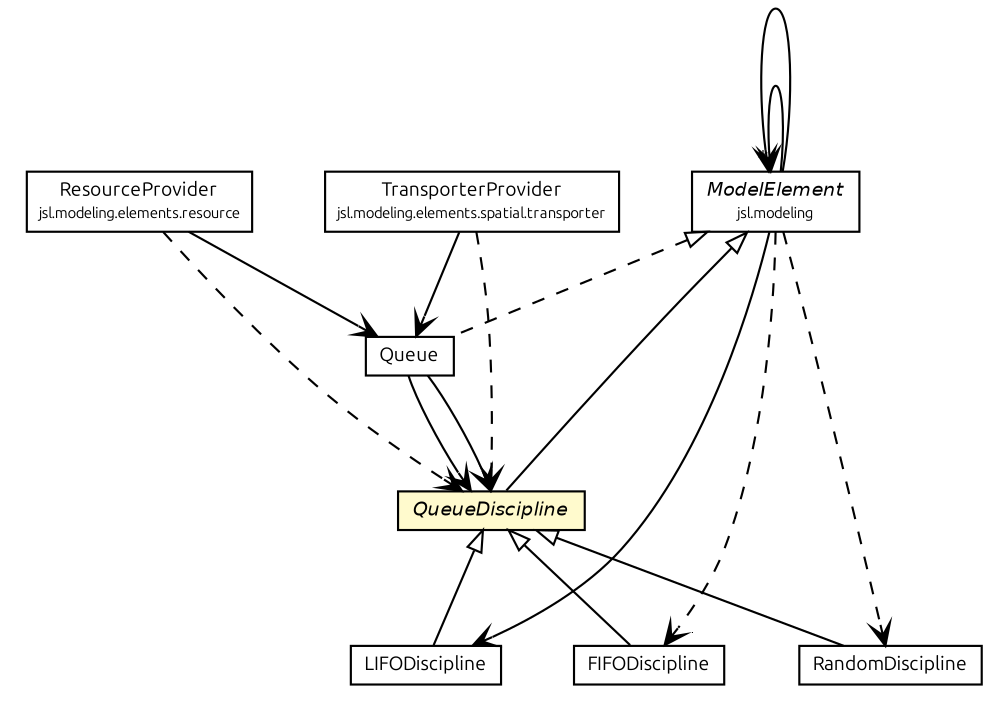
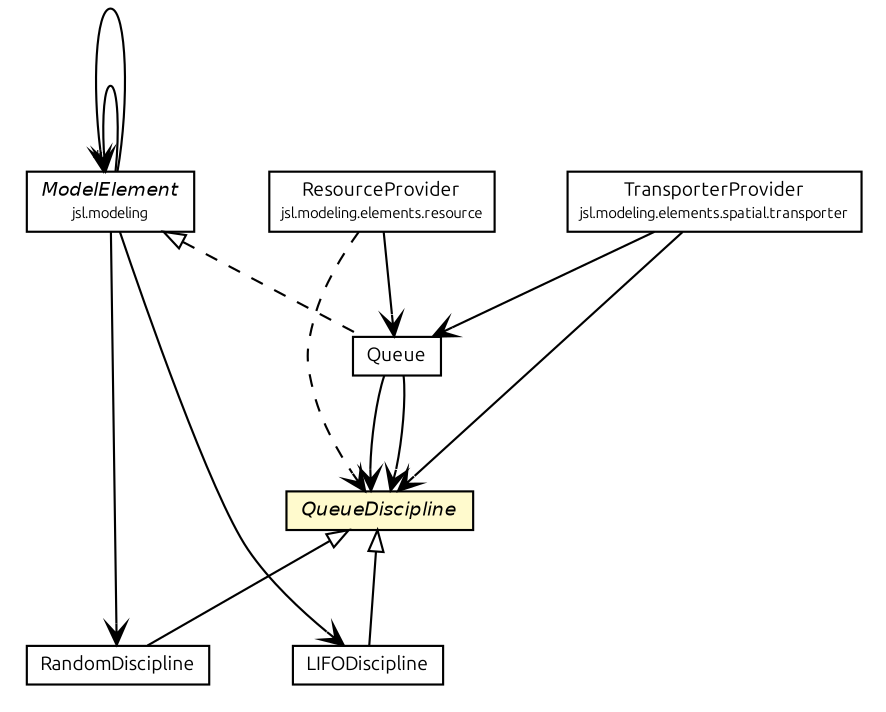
edge "TransporterProvider" -> "QueueDiscipline": style dashed -> solid
edge "QueueDiscipline" -> "ModelElement": removed
edge "ModelElement" -> "RandomDiscipline": style dashed -> solid
node "FIFODiscipline": removed
